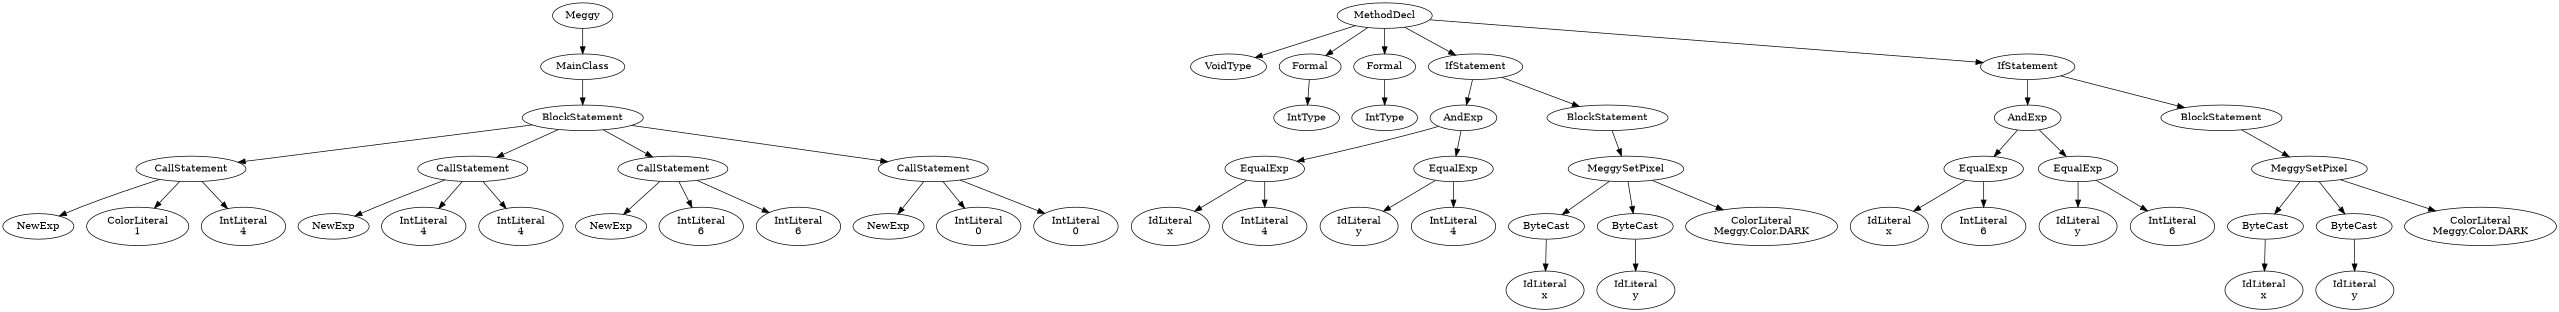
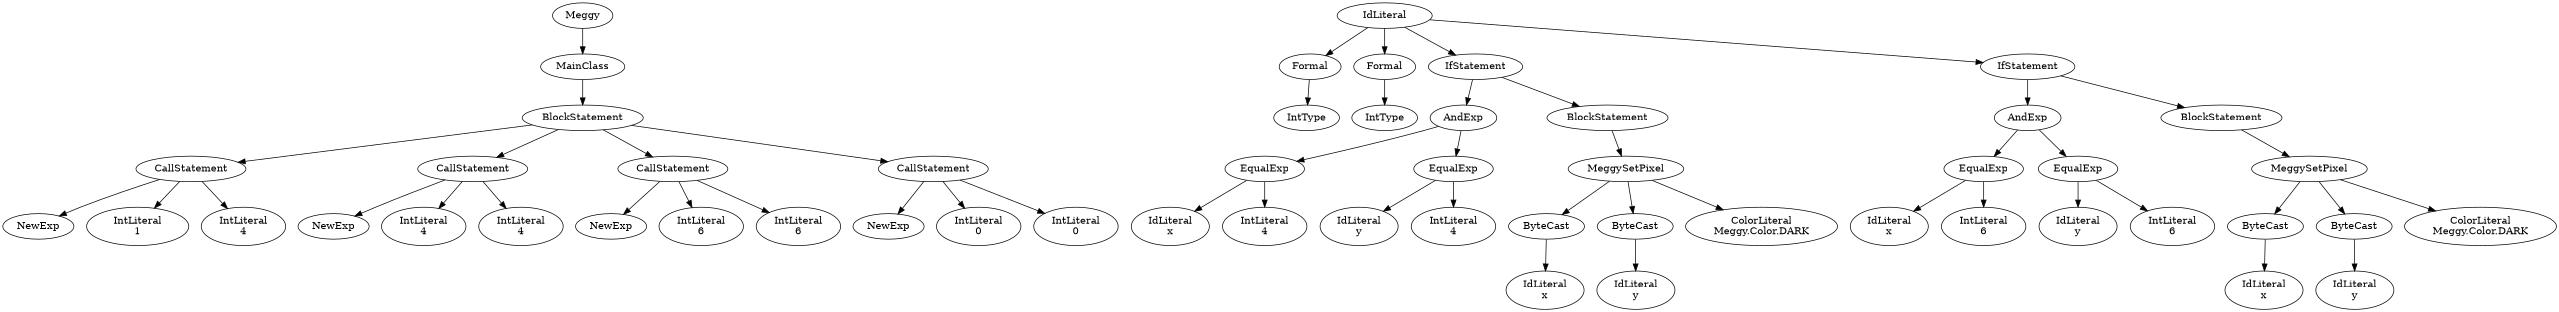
node "MethodDecl": label "MethodDecl" -> "IdLiteral"
node "VoidType": removed
node "ColorLiteral 1": label "ColorLiteral 1" -> "IntLiteral 1"
